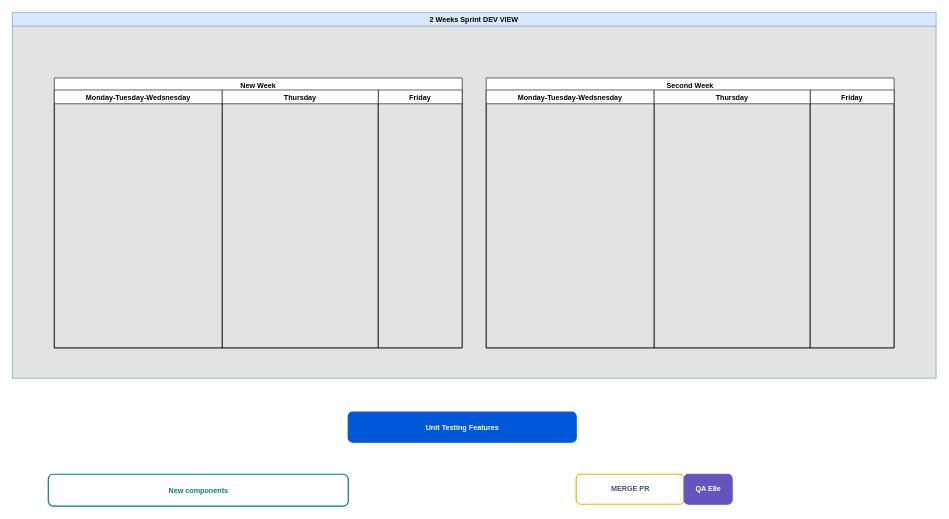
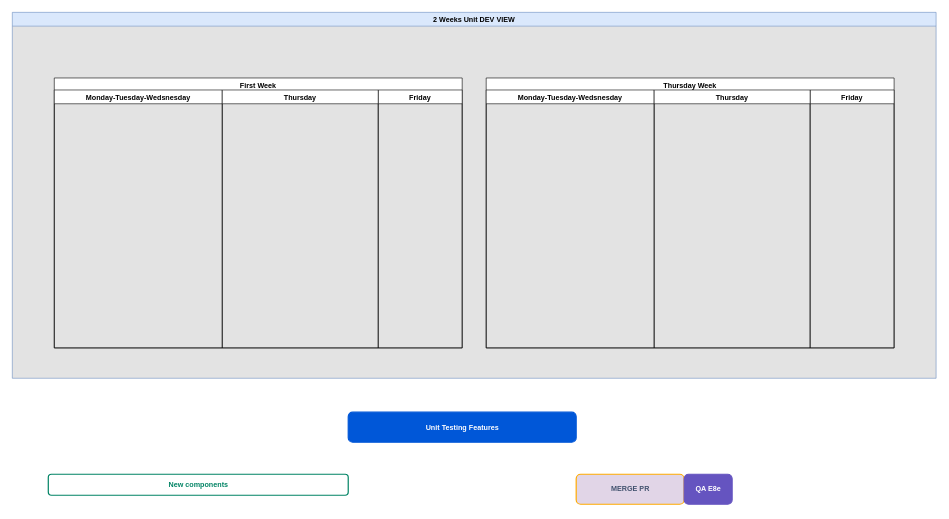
node "2 Weeks Sprint DEV VIEW": label "2 Weeks Sprint DEV VIEW" -> "2 Weeks Unit DEV VIEW"
node "New Week": label "New Week" -> "First Week"
node "Second Week": label "Second Week" -> "Thursday Week"
node "MERGE PR": fillcolor #ffffff -> #e1d5e7
node "New components": size 300x32 -> 300x21
